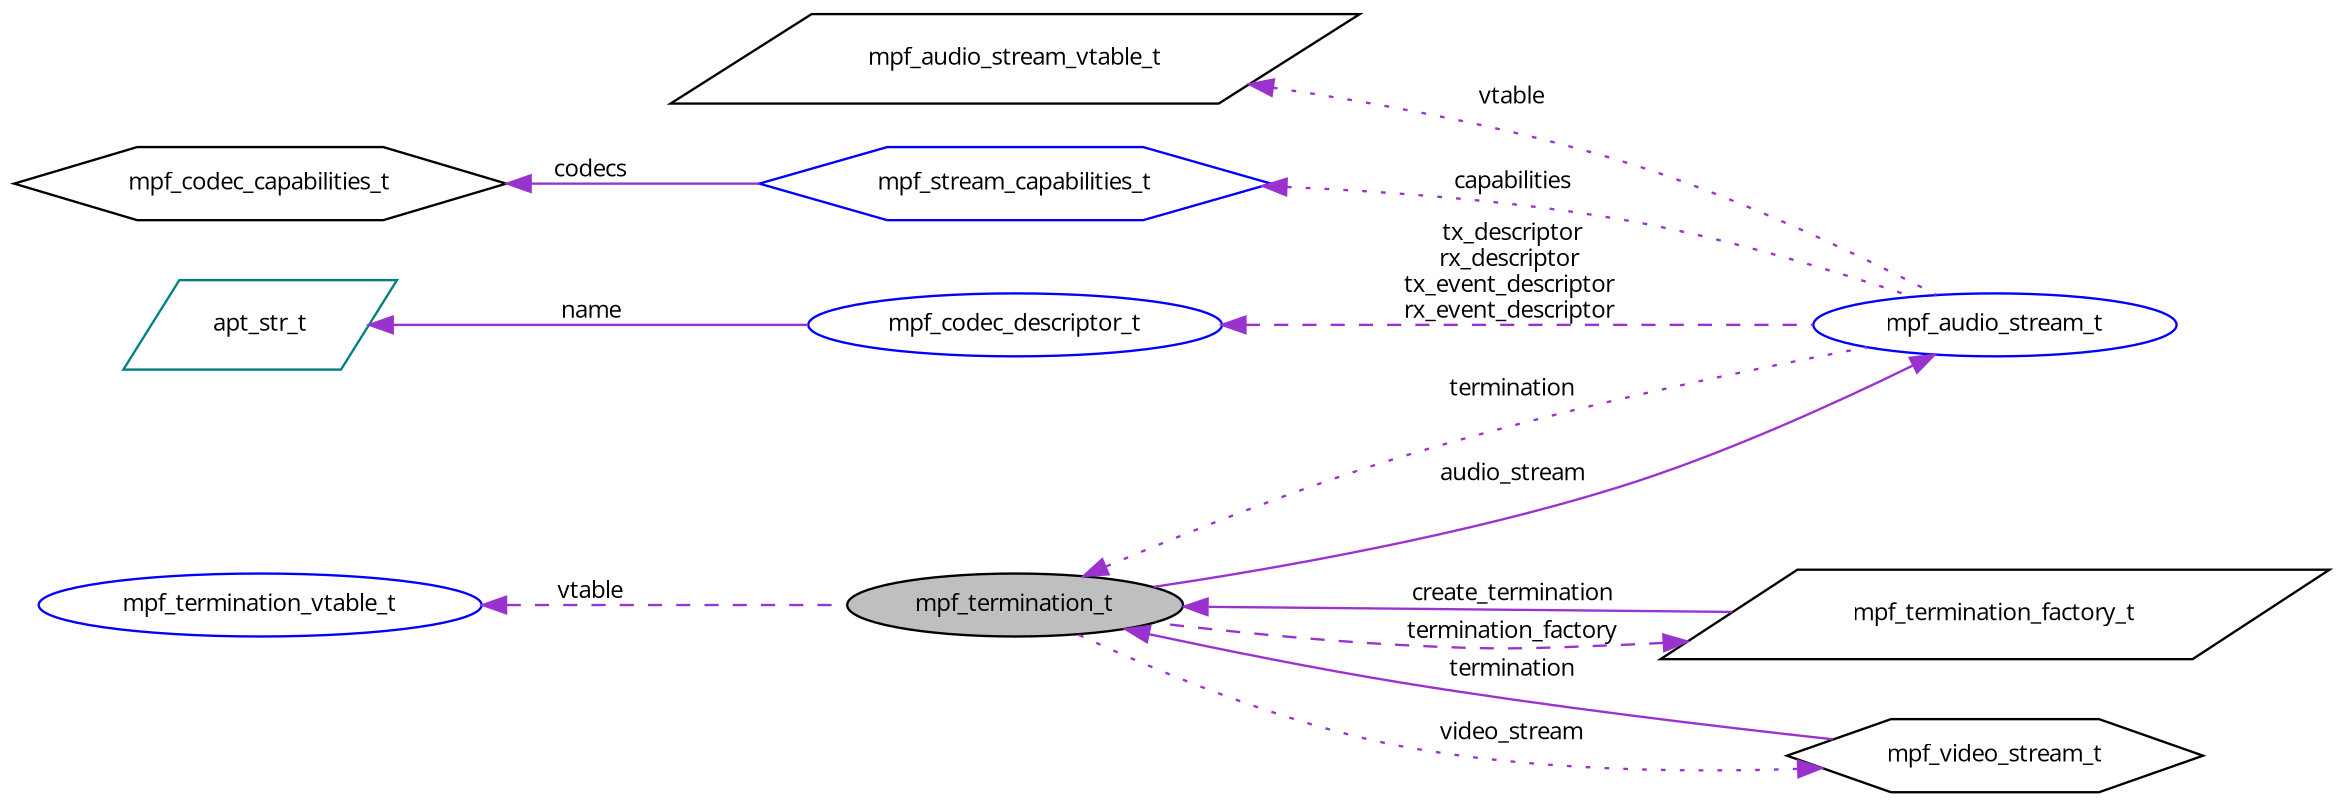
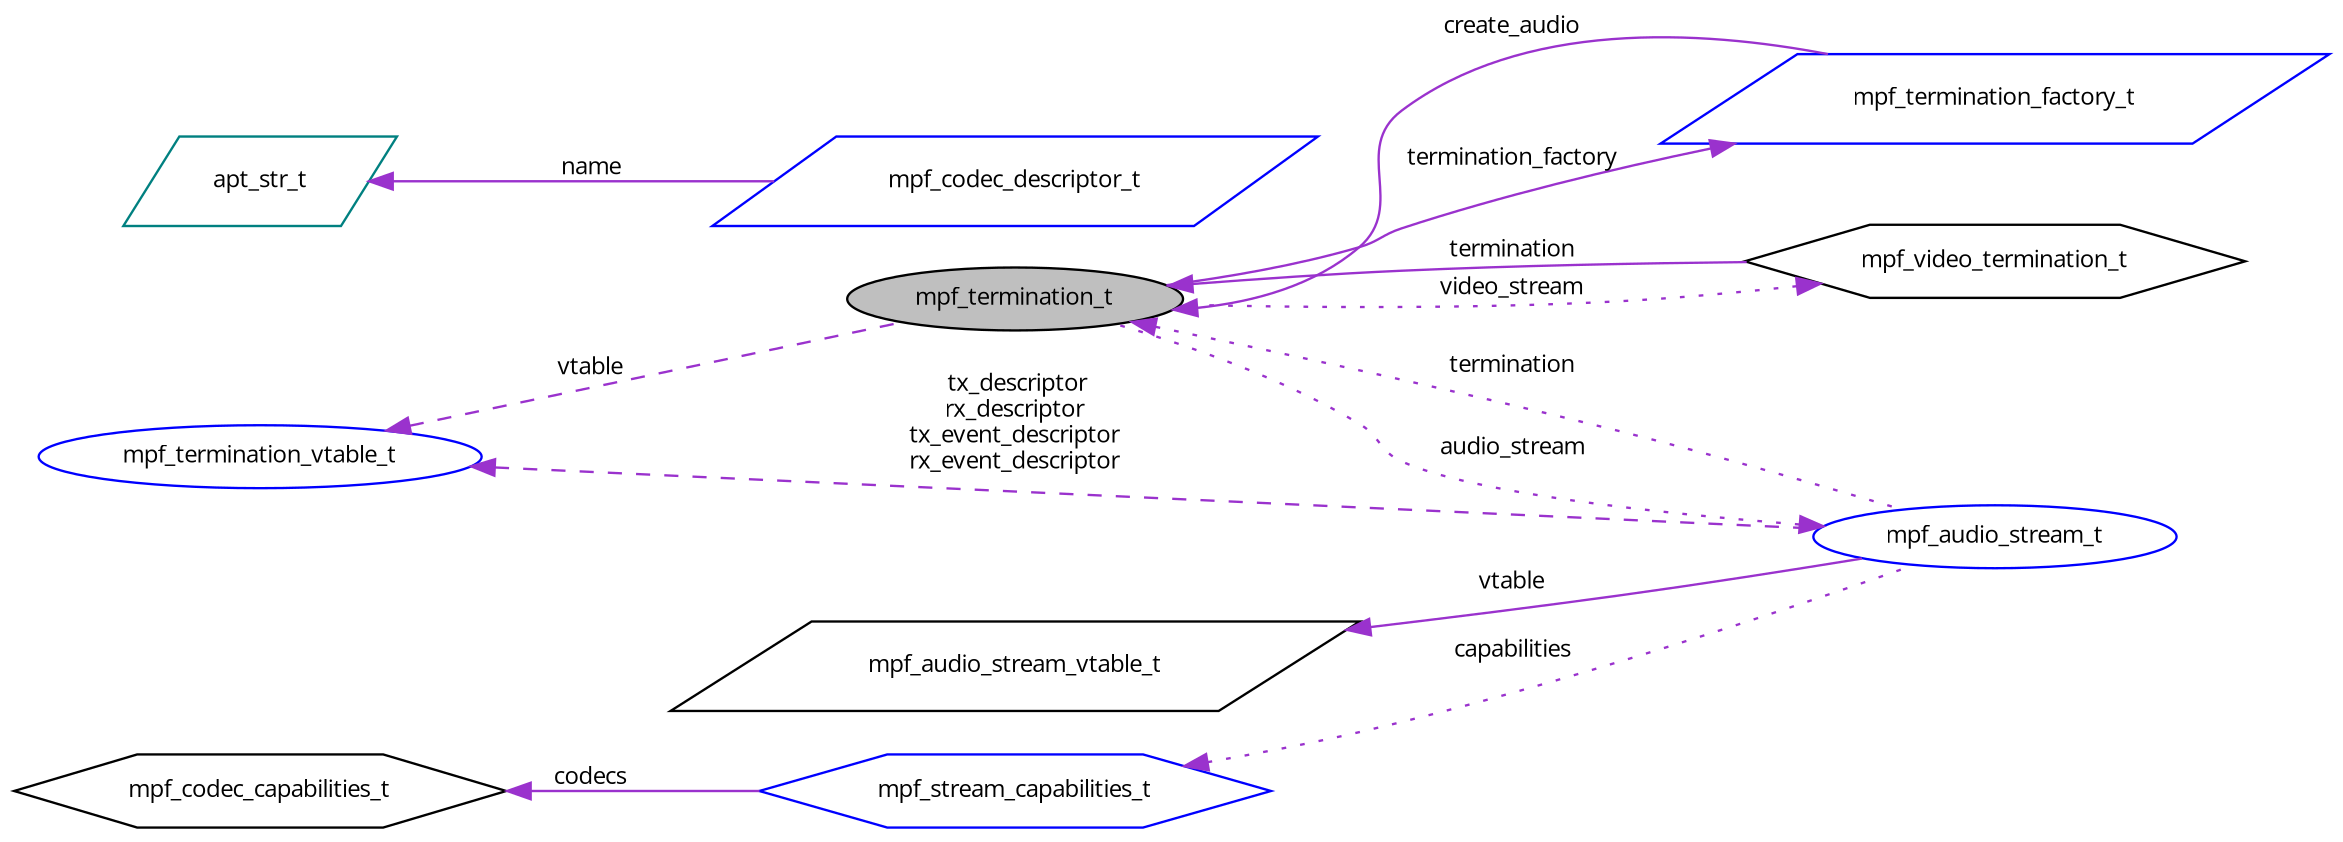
edge "mpf_audio_stream_t" -> "mpf_audio_stream_vtable_t": style dotted -> solid
node "mpf_codec_descriptor_t": shape ellipse -> parallelogram
edge "mpf_audio_stream_t" -> "mpf_codec_descriptor_t": now "mpf_audio_stream_t" -> "mpf_termination_vtable_t"
edge "mpf_termination_t" -> "mpf_audio_stream_t": style solid -> dotted
edge "mpf_termination_factory_t" -> "mpf_termination_t": label " create_termination" -> " create_audio"
node "mpf_termination_factory_t": color black -> blue
edge "mpf_termination_t" -> "mpf_termination_factory_t": style dashed -> solid
node "mpf_video_stream_t": label "mpf_video_stream_t" -> "mpf_video_termination_t"
